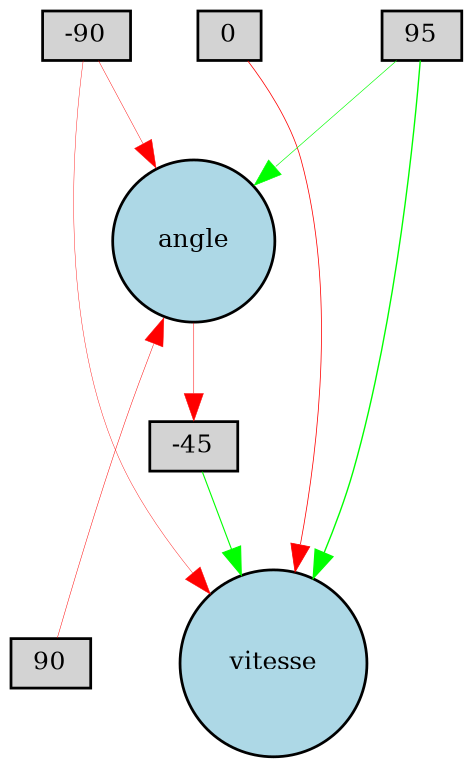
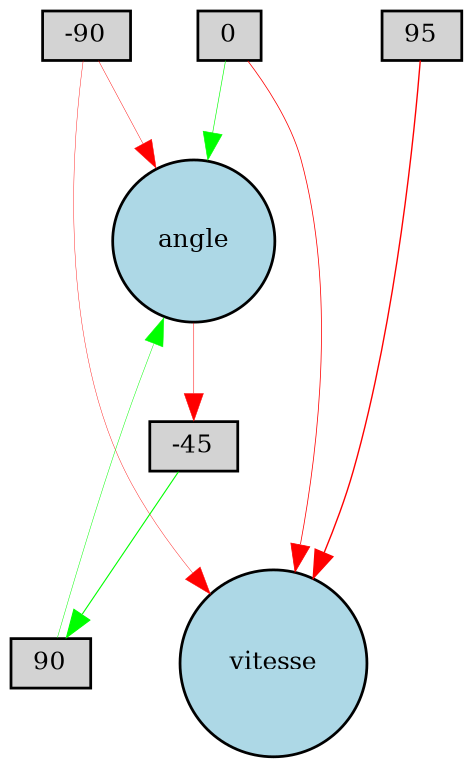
edge "95" -> "angle": now "0" -> "angle"
edge "95" -> "vitesse": color green -> red
edge "90" -> "angle": color red -> green
edge "-45" -> "vitesse": now "-45" -> "90"
